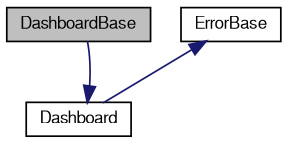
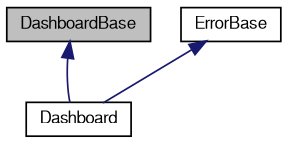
edge "DashboardBase" -> "Dashboard": reversed
